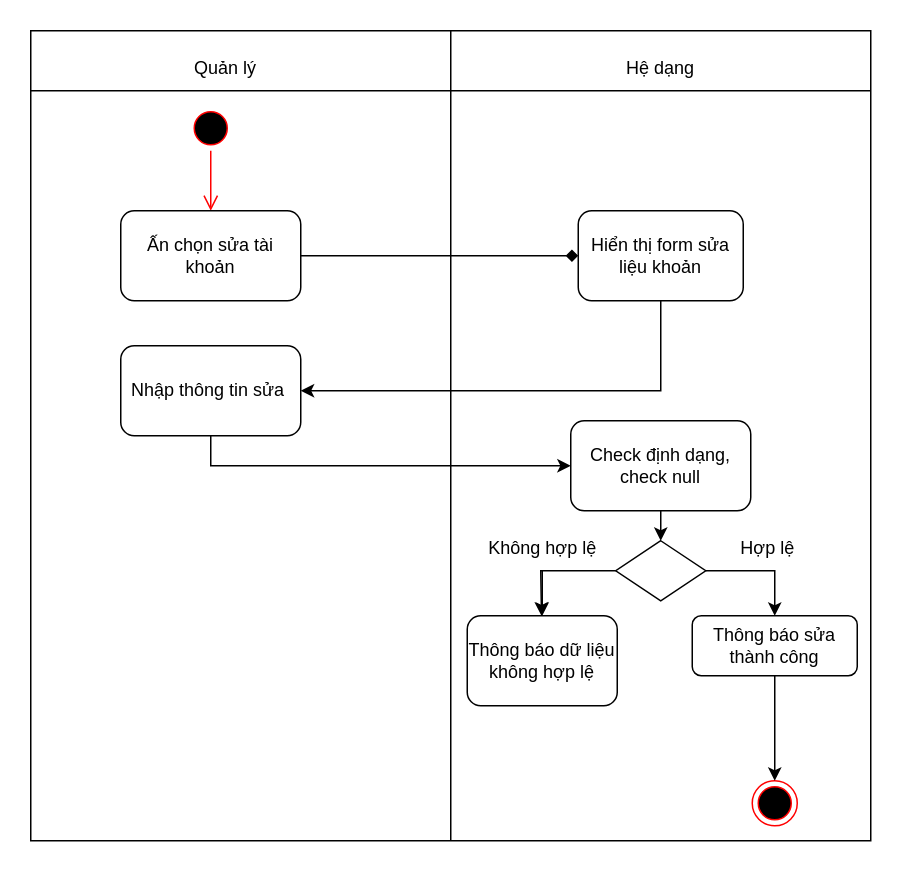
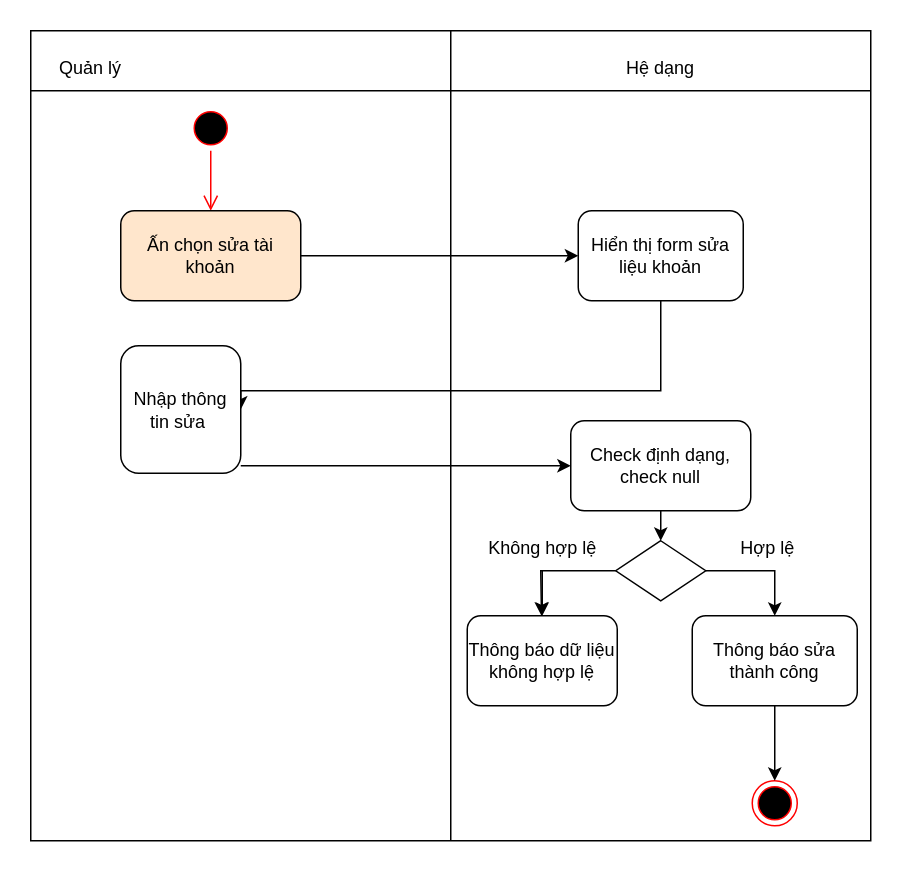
node "Quản lý": moved (226, 68) -> (91, 68)
node "Ấn chọn sửa tài khoản": fillcolor #ffffff -> #ffe6cc
edge "Ấn chọn sửa tài khoản" -> "Hiển thị form sửa liệu khoản": arrowhead diamond -> classic
node "Nhập thông tin sửa": size 180x90 -> 120x128
node "Thông báo sửa thành công": size 165x60 -> 165x90
